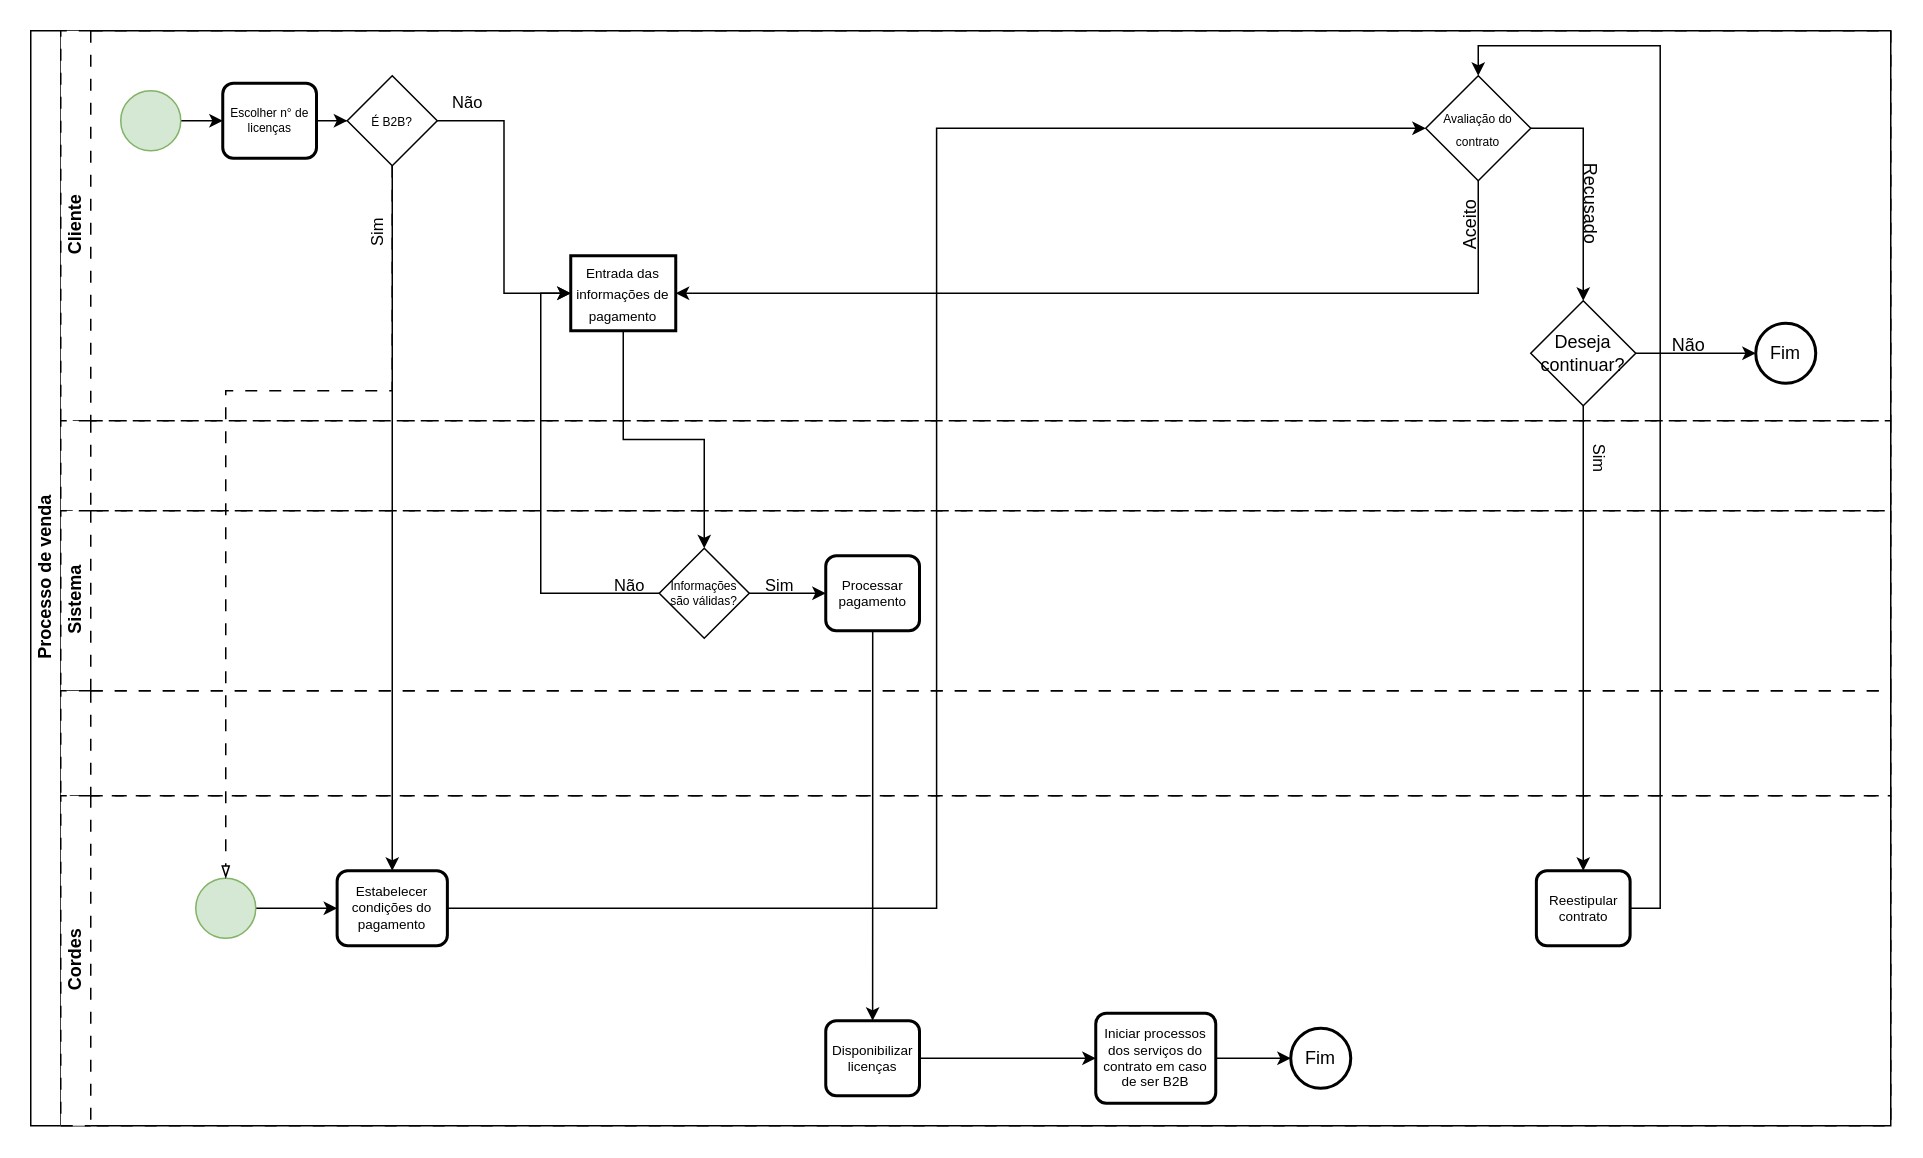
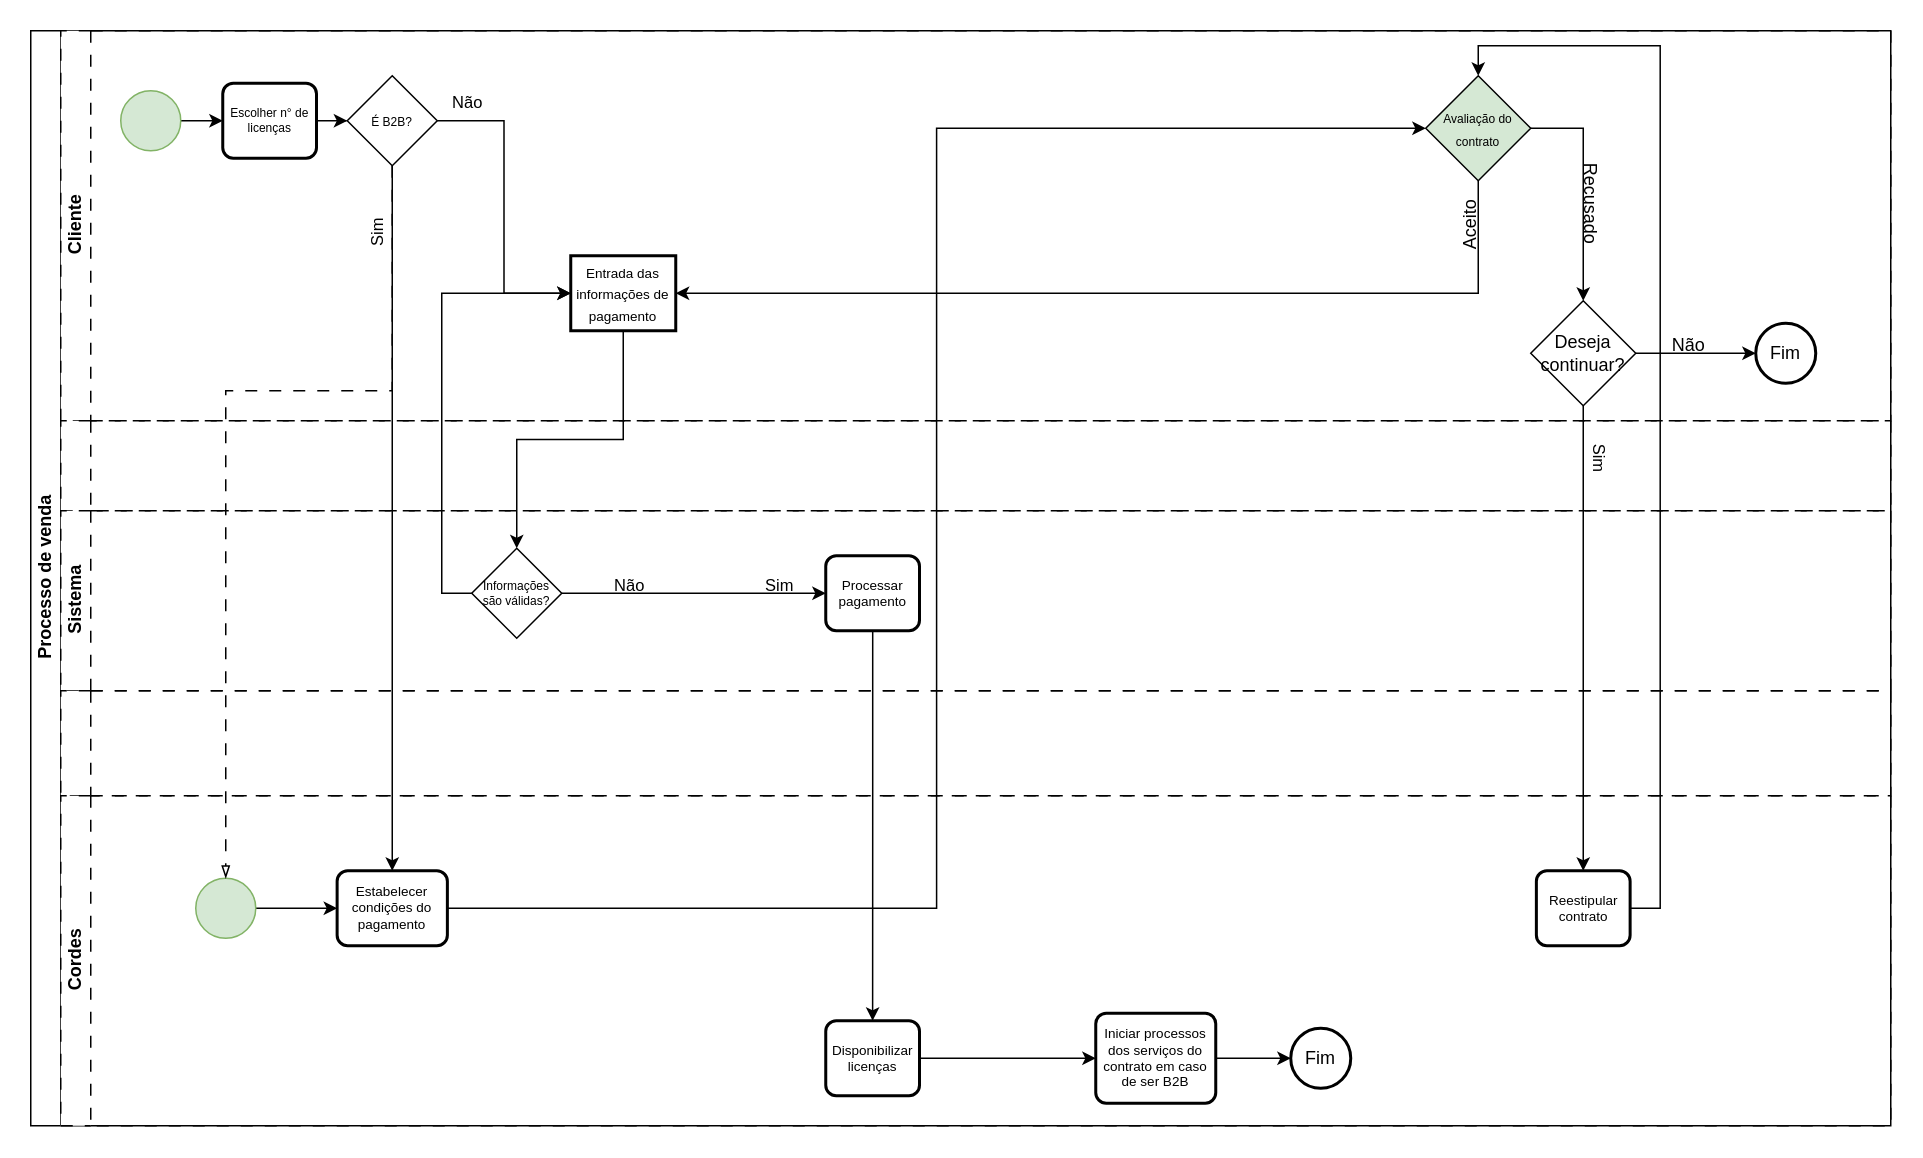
node "Avaliação do contrato": fillcolor #ffffff -> #d5e8d4
node "Informações são válidas?": moved (704, 593) -> (517, 593)
